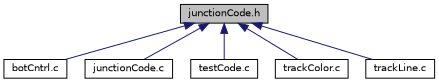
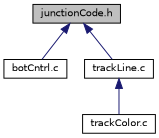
edge "trackColor.c" -> "junctionCode.h": now "trackColor.c" -> "trackLine.c"
node "junctionCode.c": removed
node "testCode.c": removed
